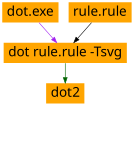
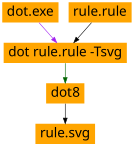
node "dot2": label "dot2" -> "dot8"
node "rule.svg": added
